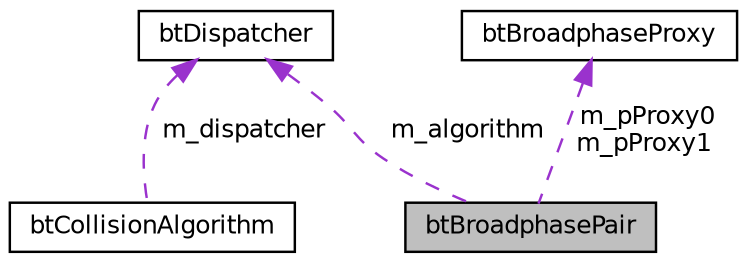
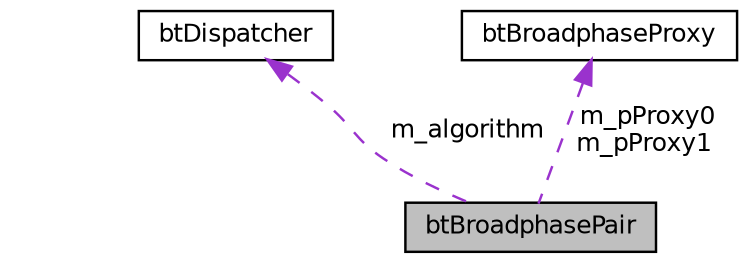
node "btCollisionAlgorithm": removed
